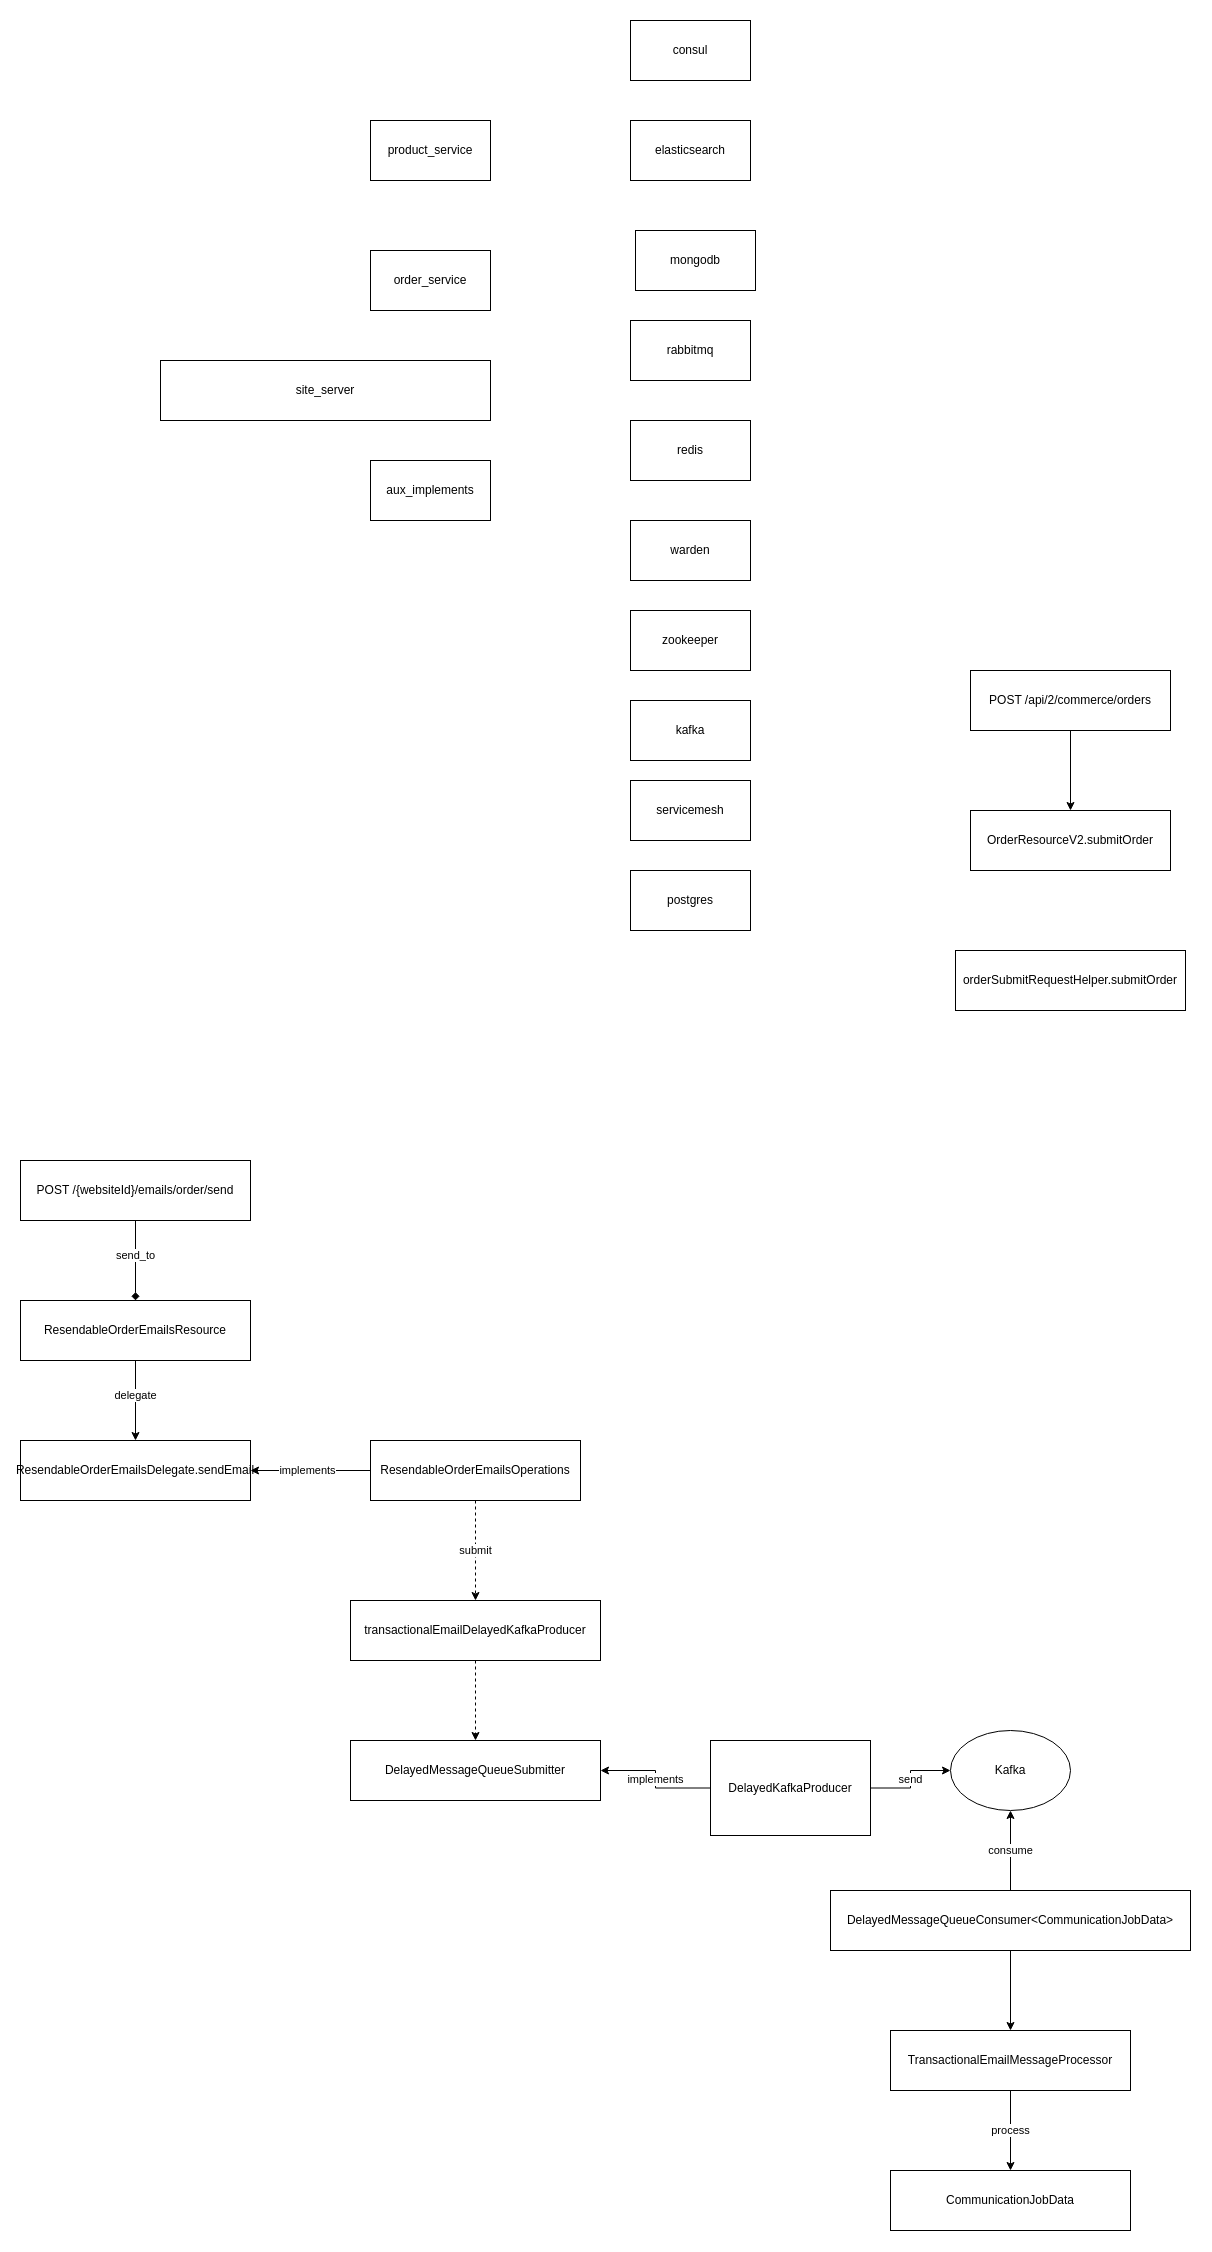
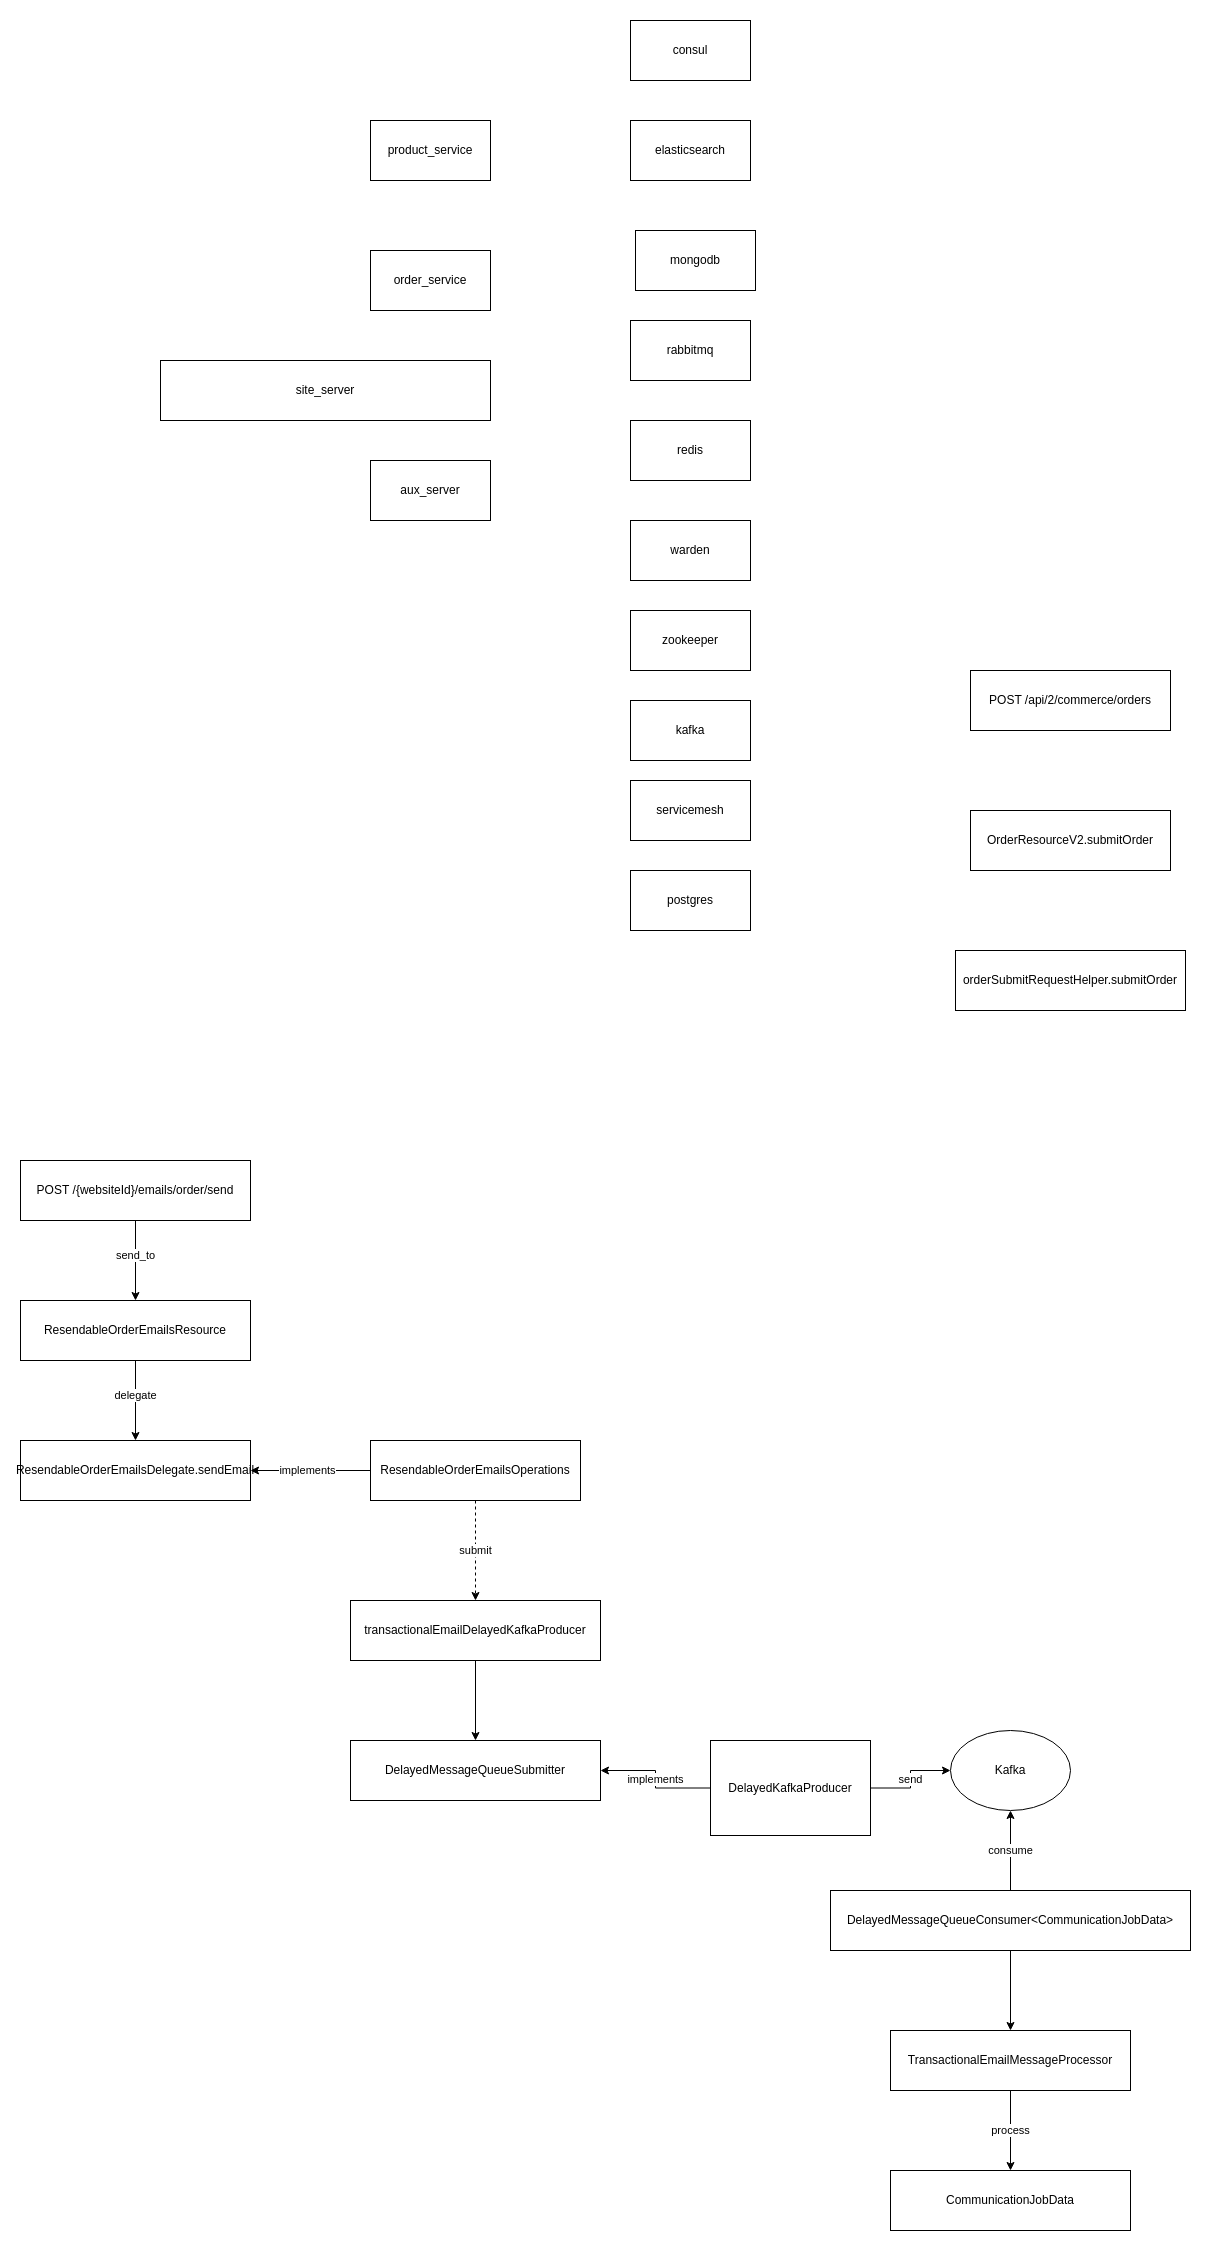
node "aux_implements": label "aux_implements" -> "aux_server"
edge "POST /api/2/commerce/orders" -> "OrderResourceV2.submitOrder": removed
edge "POST /{websiteId}/emails/order/send" -> "ResendableOrderEmailsResource": arrowhead diamond -> classic
edge "transactionalEmailDelayedKafkaProducer" -> "DelayedMessageQueueSubmitter": style dashed -> solid
